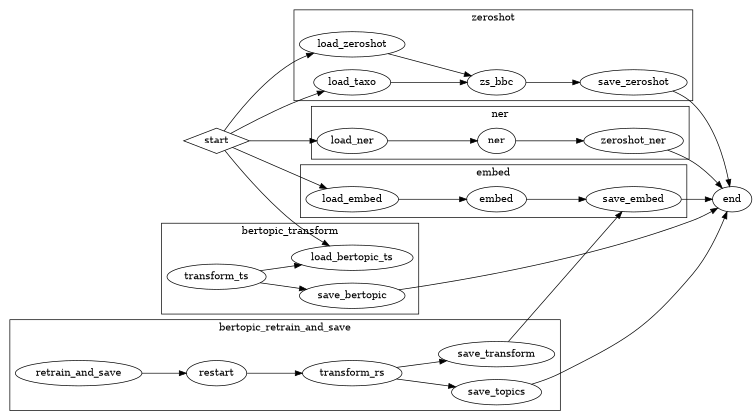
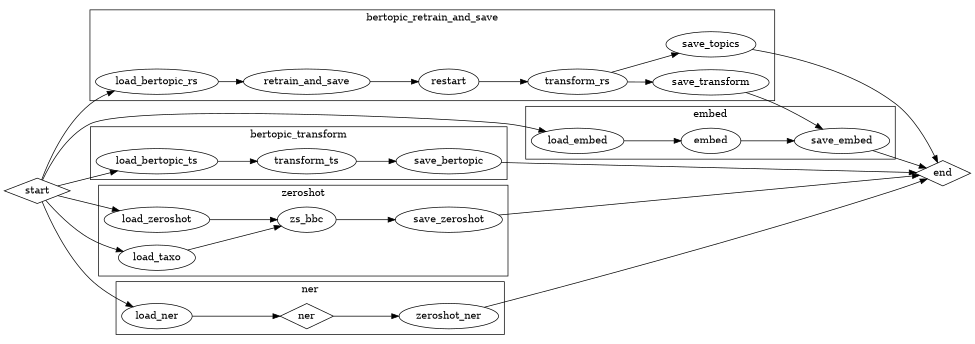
node "load_bertopic_rs": added
node "ner": shape ellipse -> diamond
node "end": shape ellipse -> diamond
edge "transform_ts" -> "load_bertopic_ts": reversed
